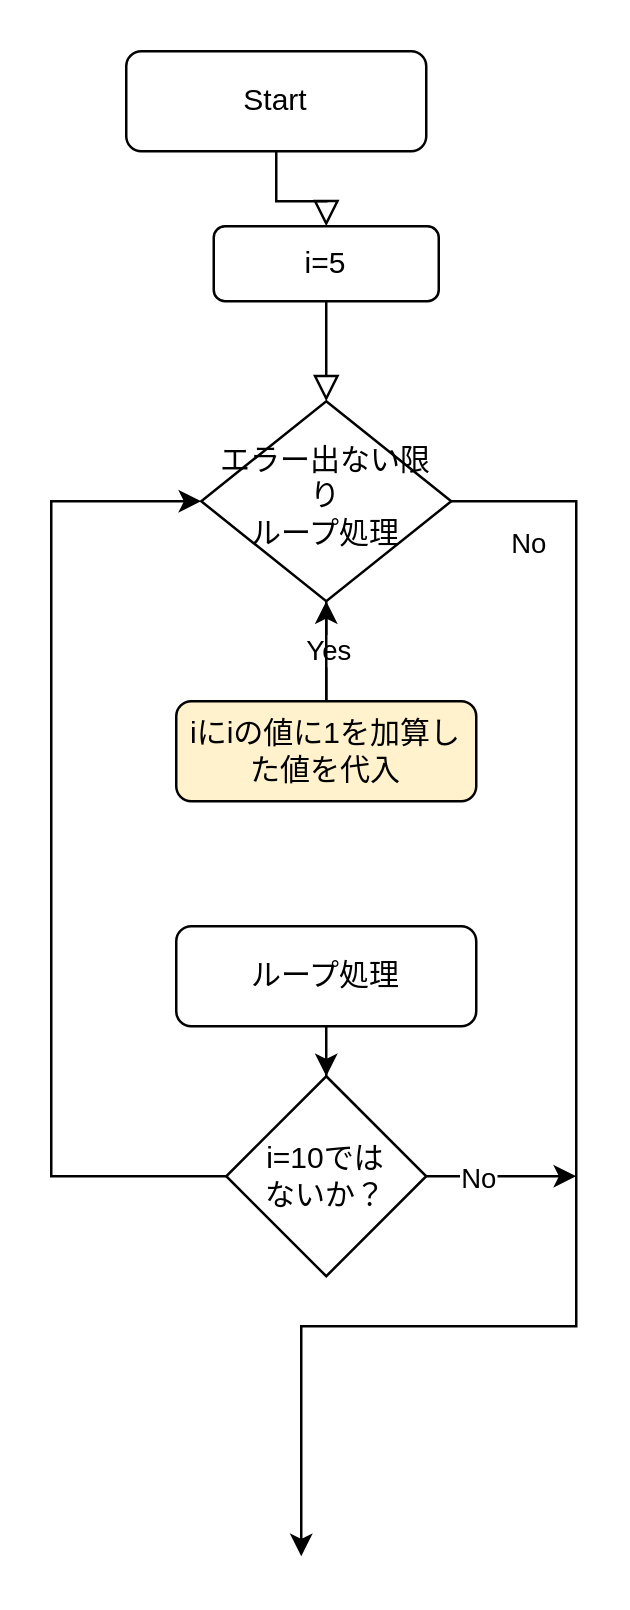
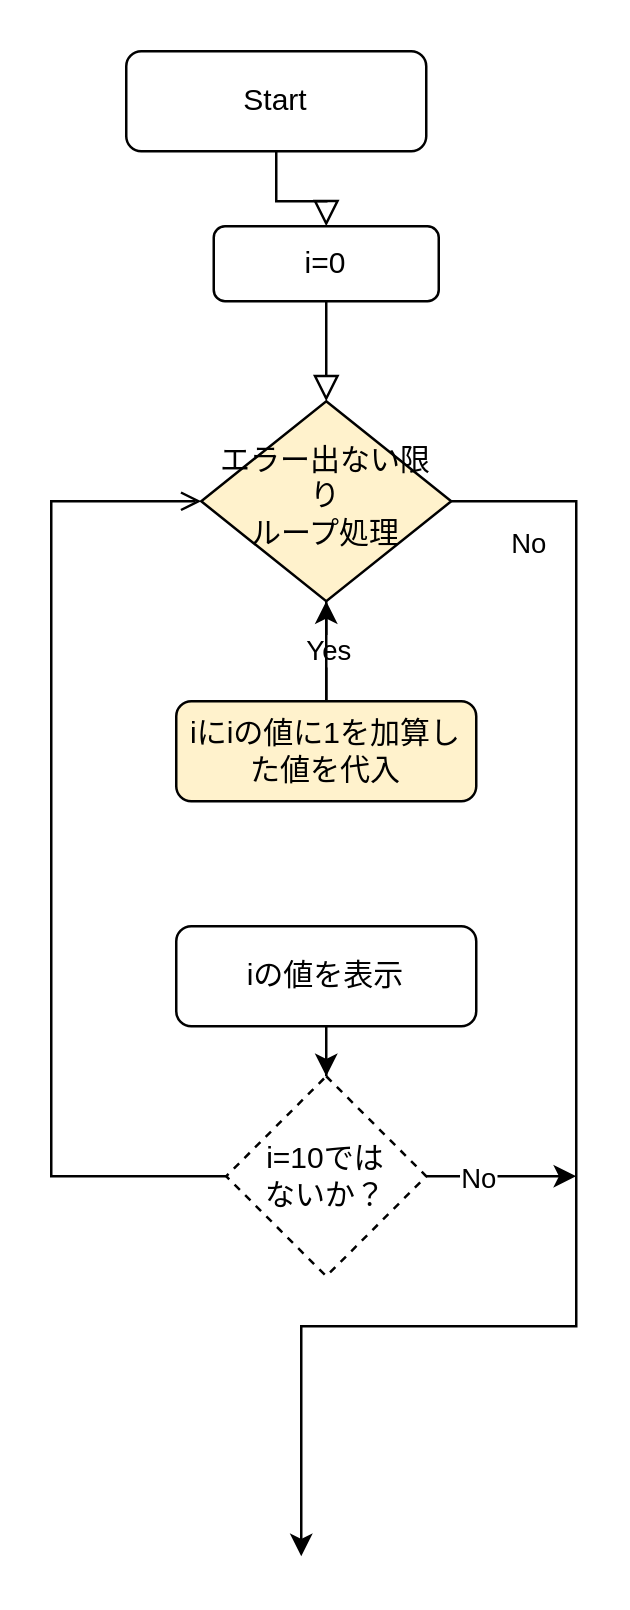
node "i=5": label "i=5" -> "i=0"
edge "i=10では ないか？" -> "エラー出ない限り ループ処理": arrowhead classic -> open
node "エラー出ない限り ループ処理": fillcolor #ffffff -> #fff2cc
node "ループ処理": label "ループ処理" -> "iの値を表示"
node "i=10では ないか？": style solid -> dashed
